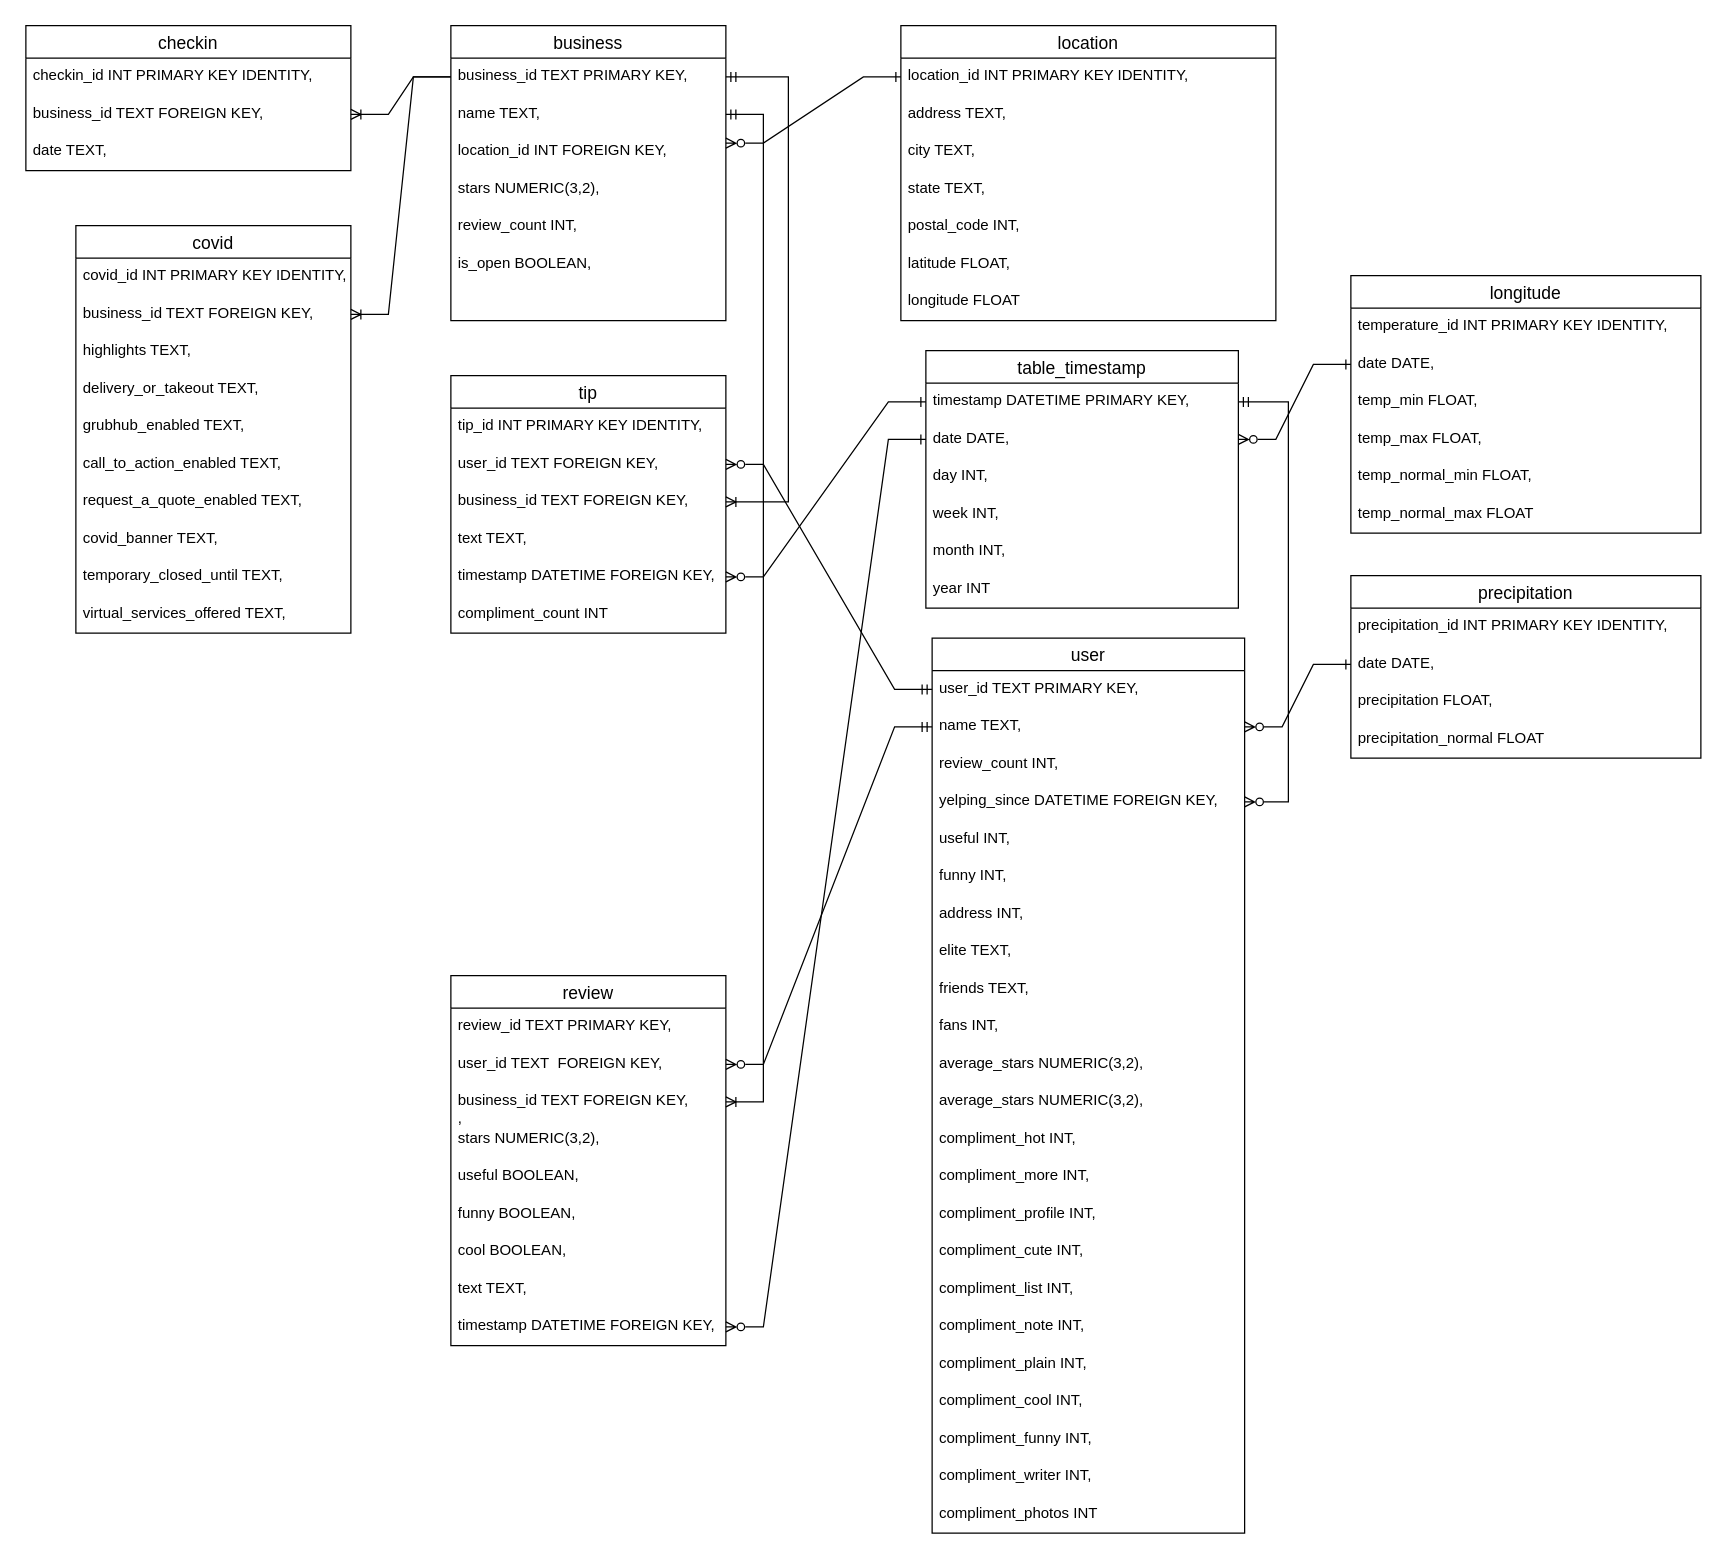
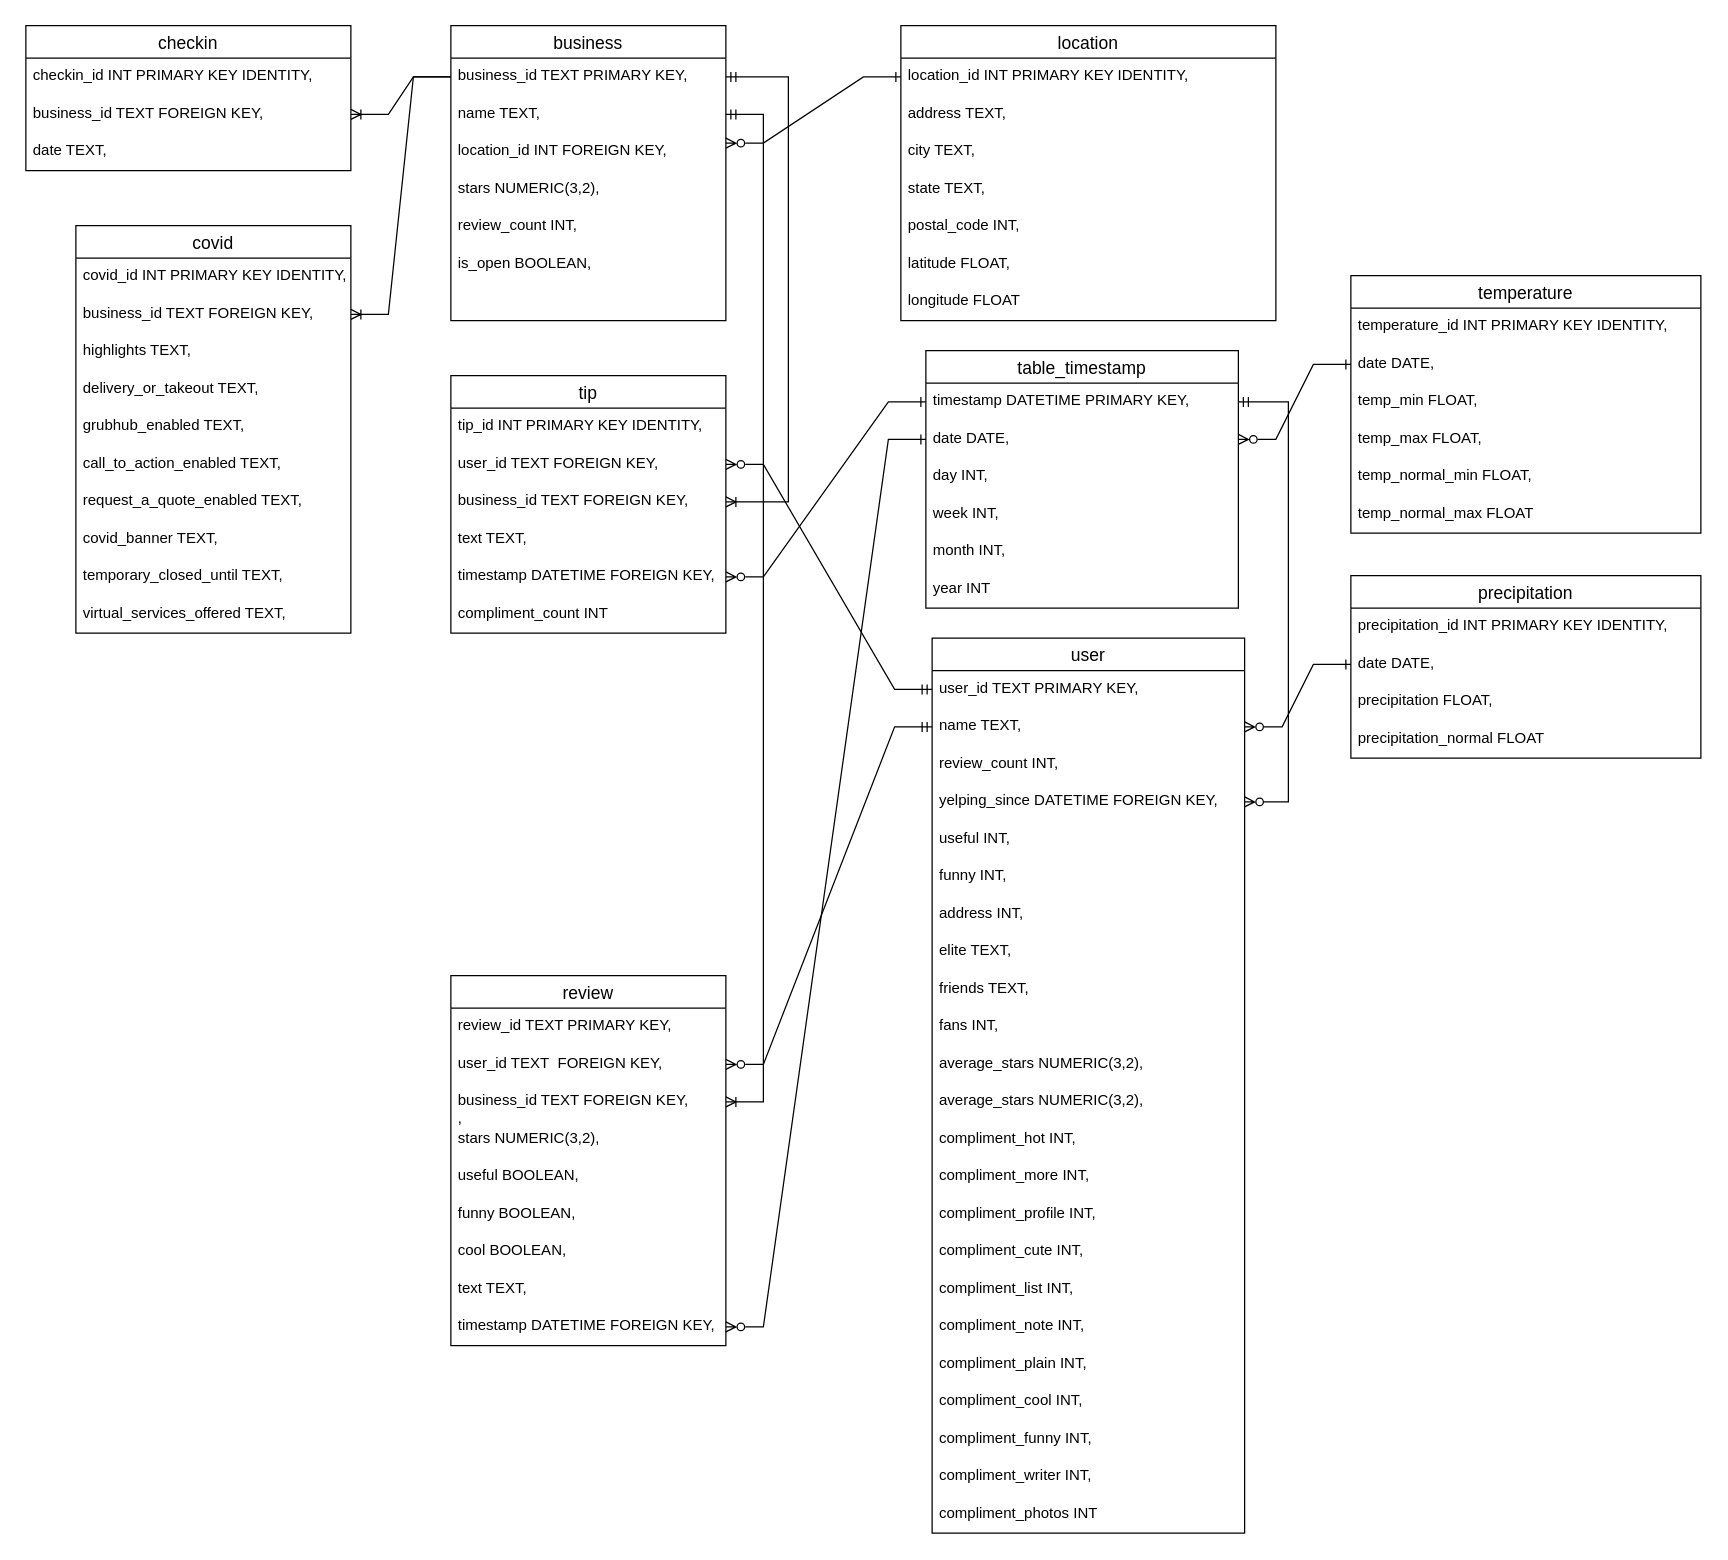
node "longitude": label "longitude" -> "temperature"
